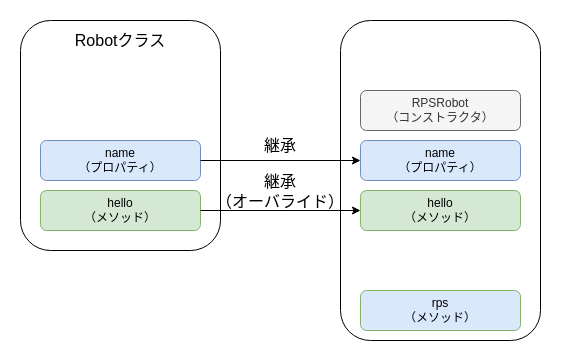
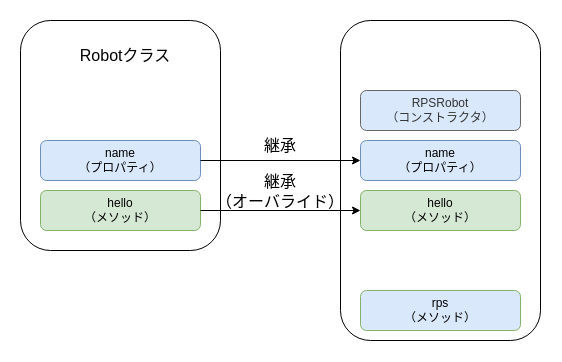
node "Robotクラス": moved (121, 41) -> (126, 56)
node "RPSRobot （コンストラクタ）": fillcolor #f5f5f5 -> #dae8fc
